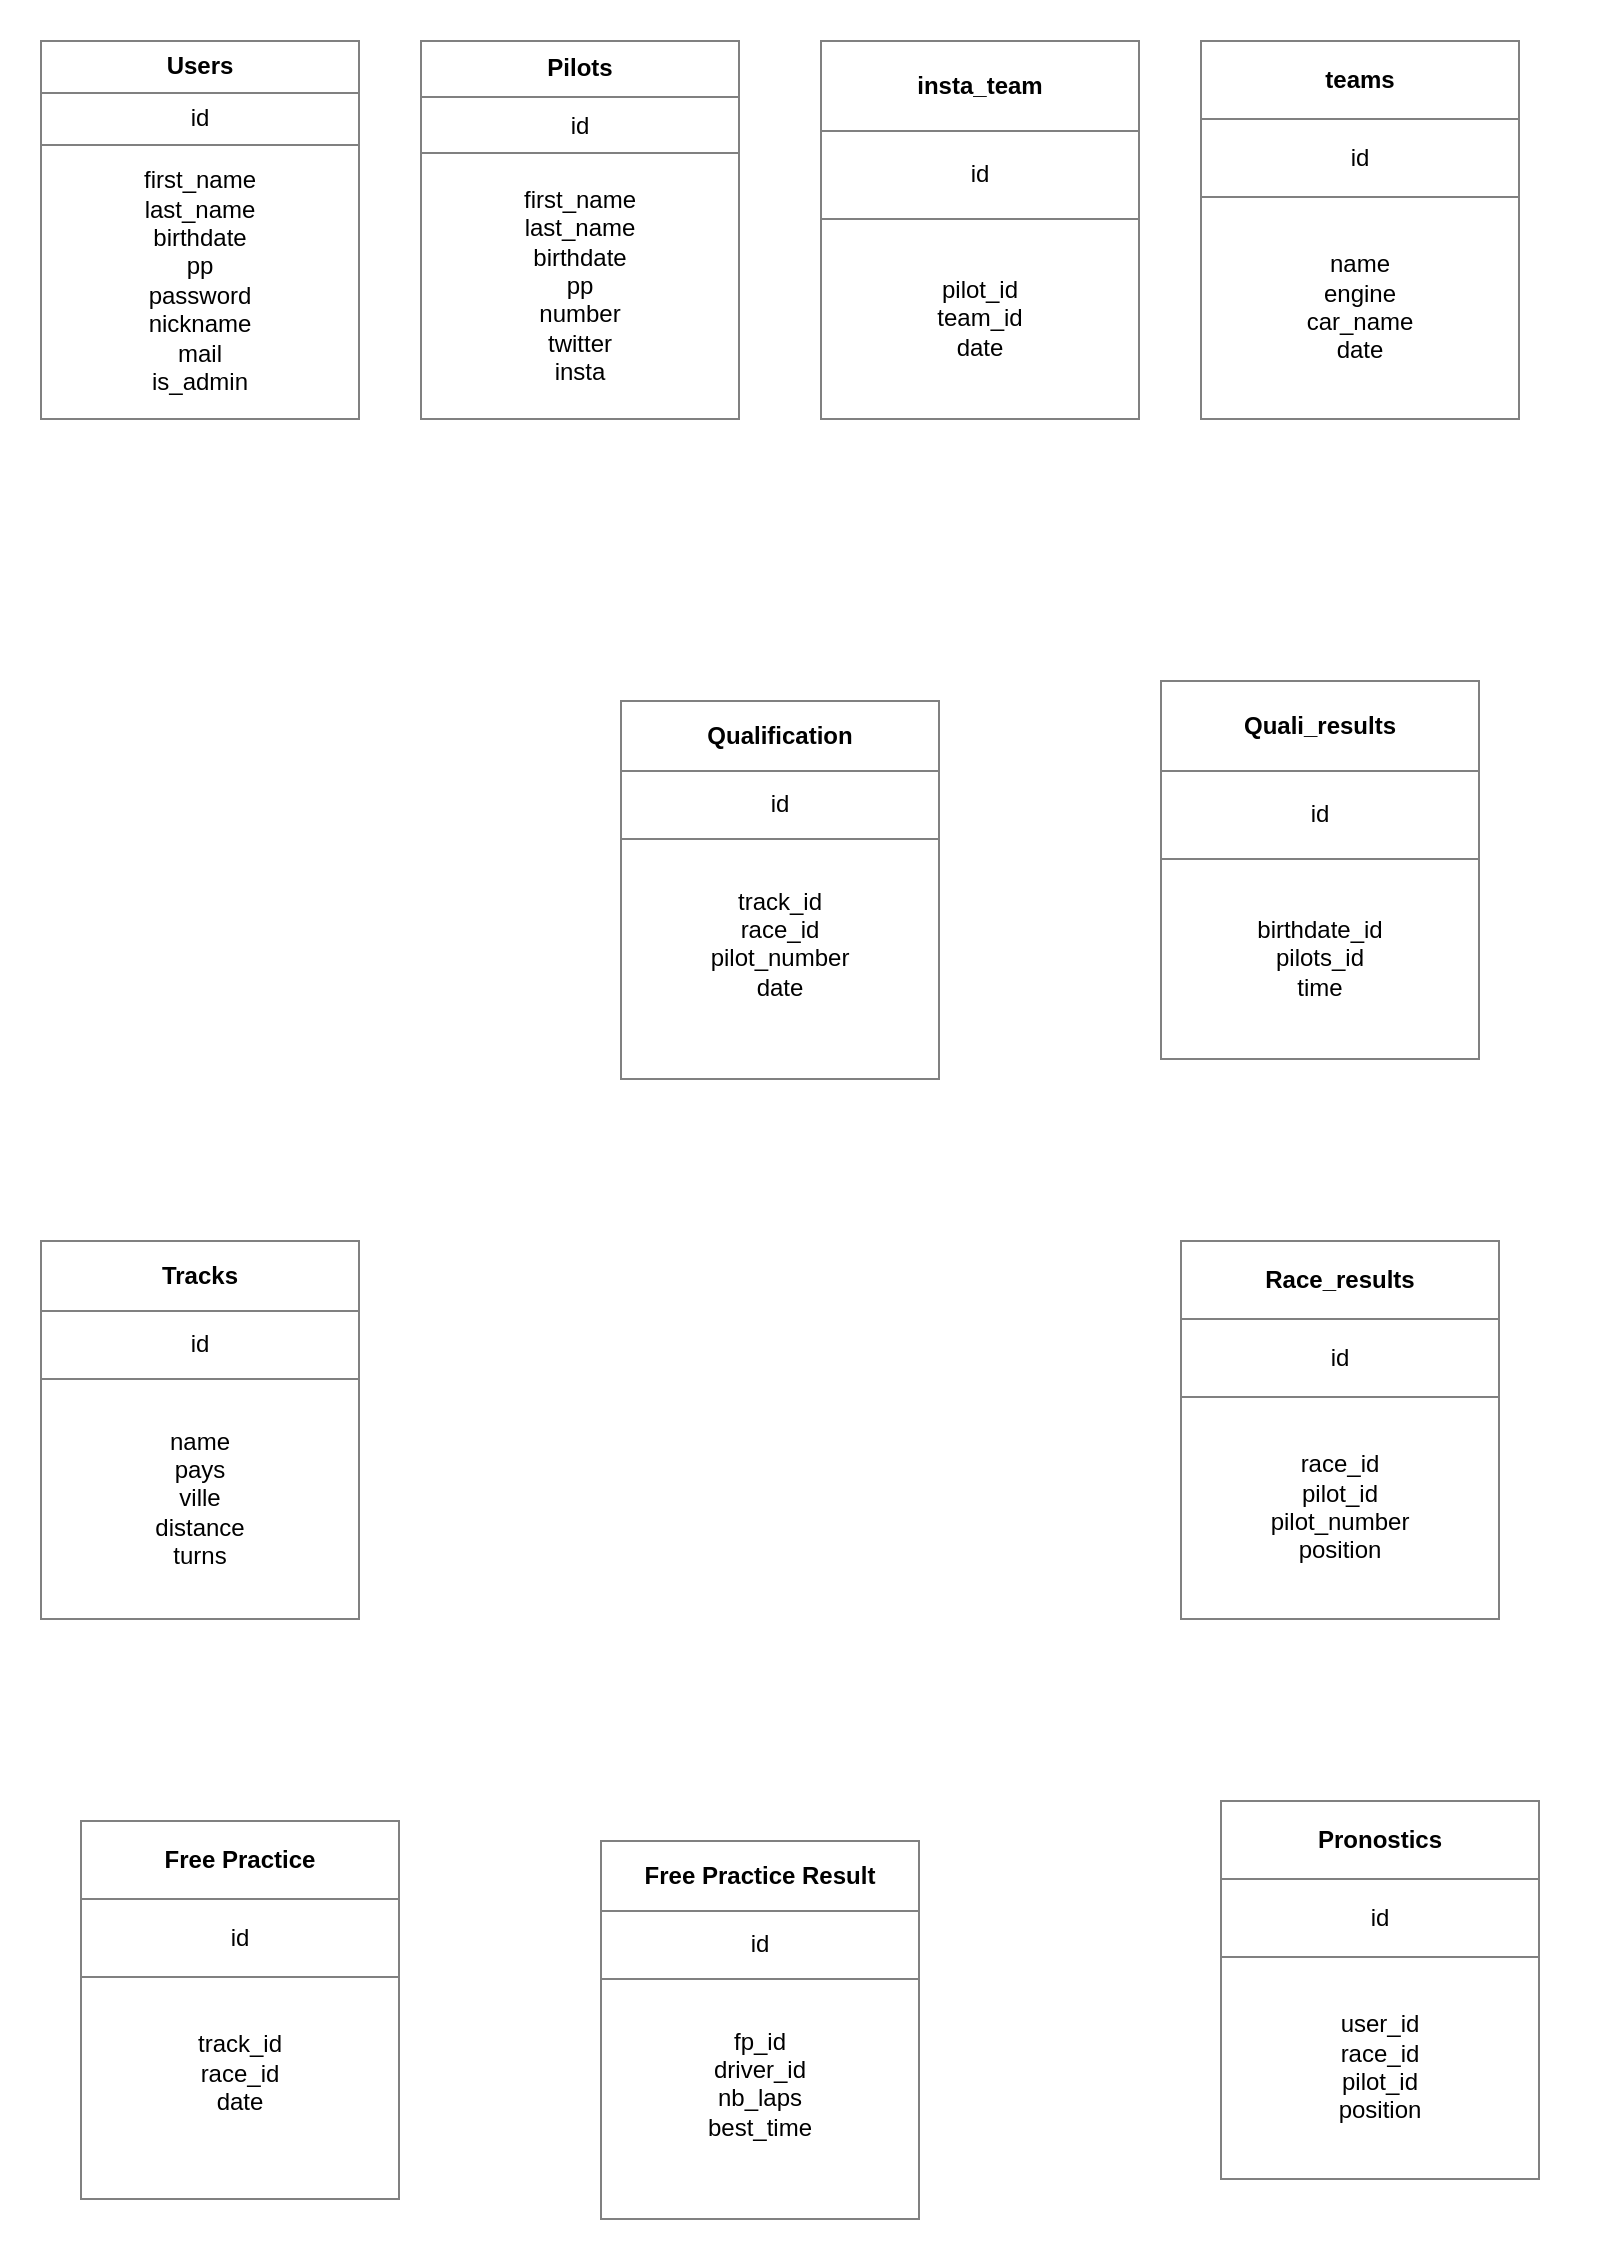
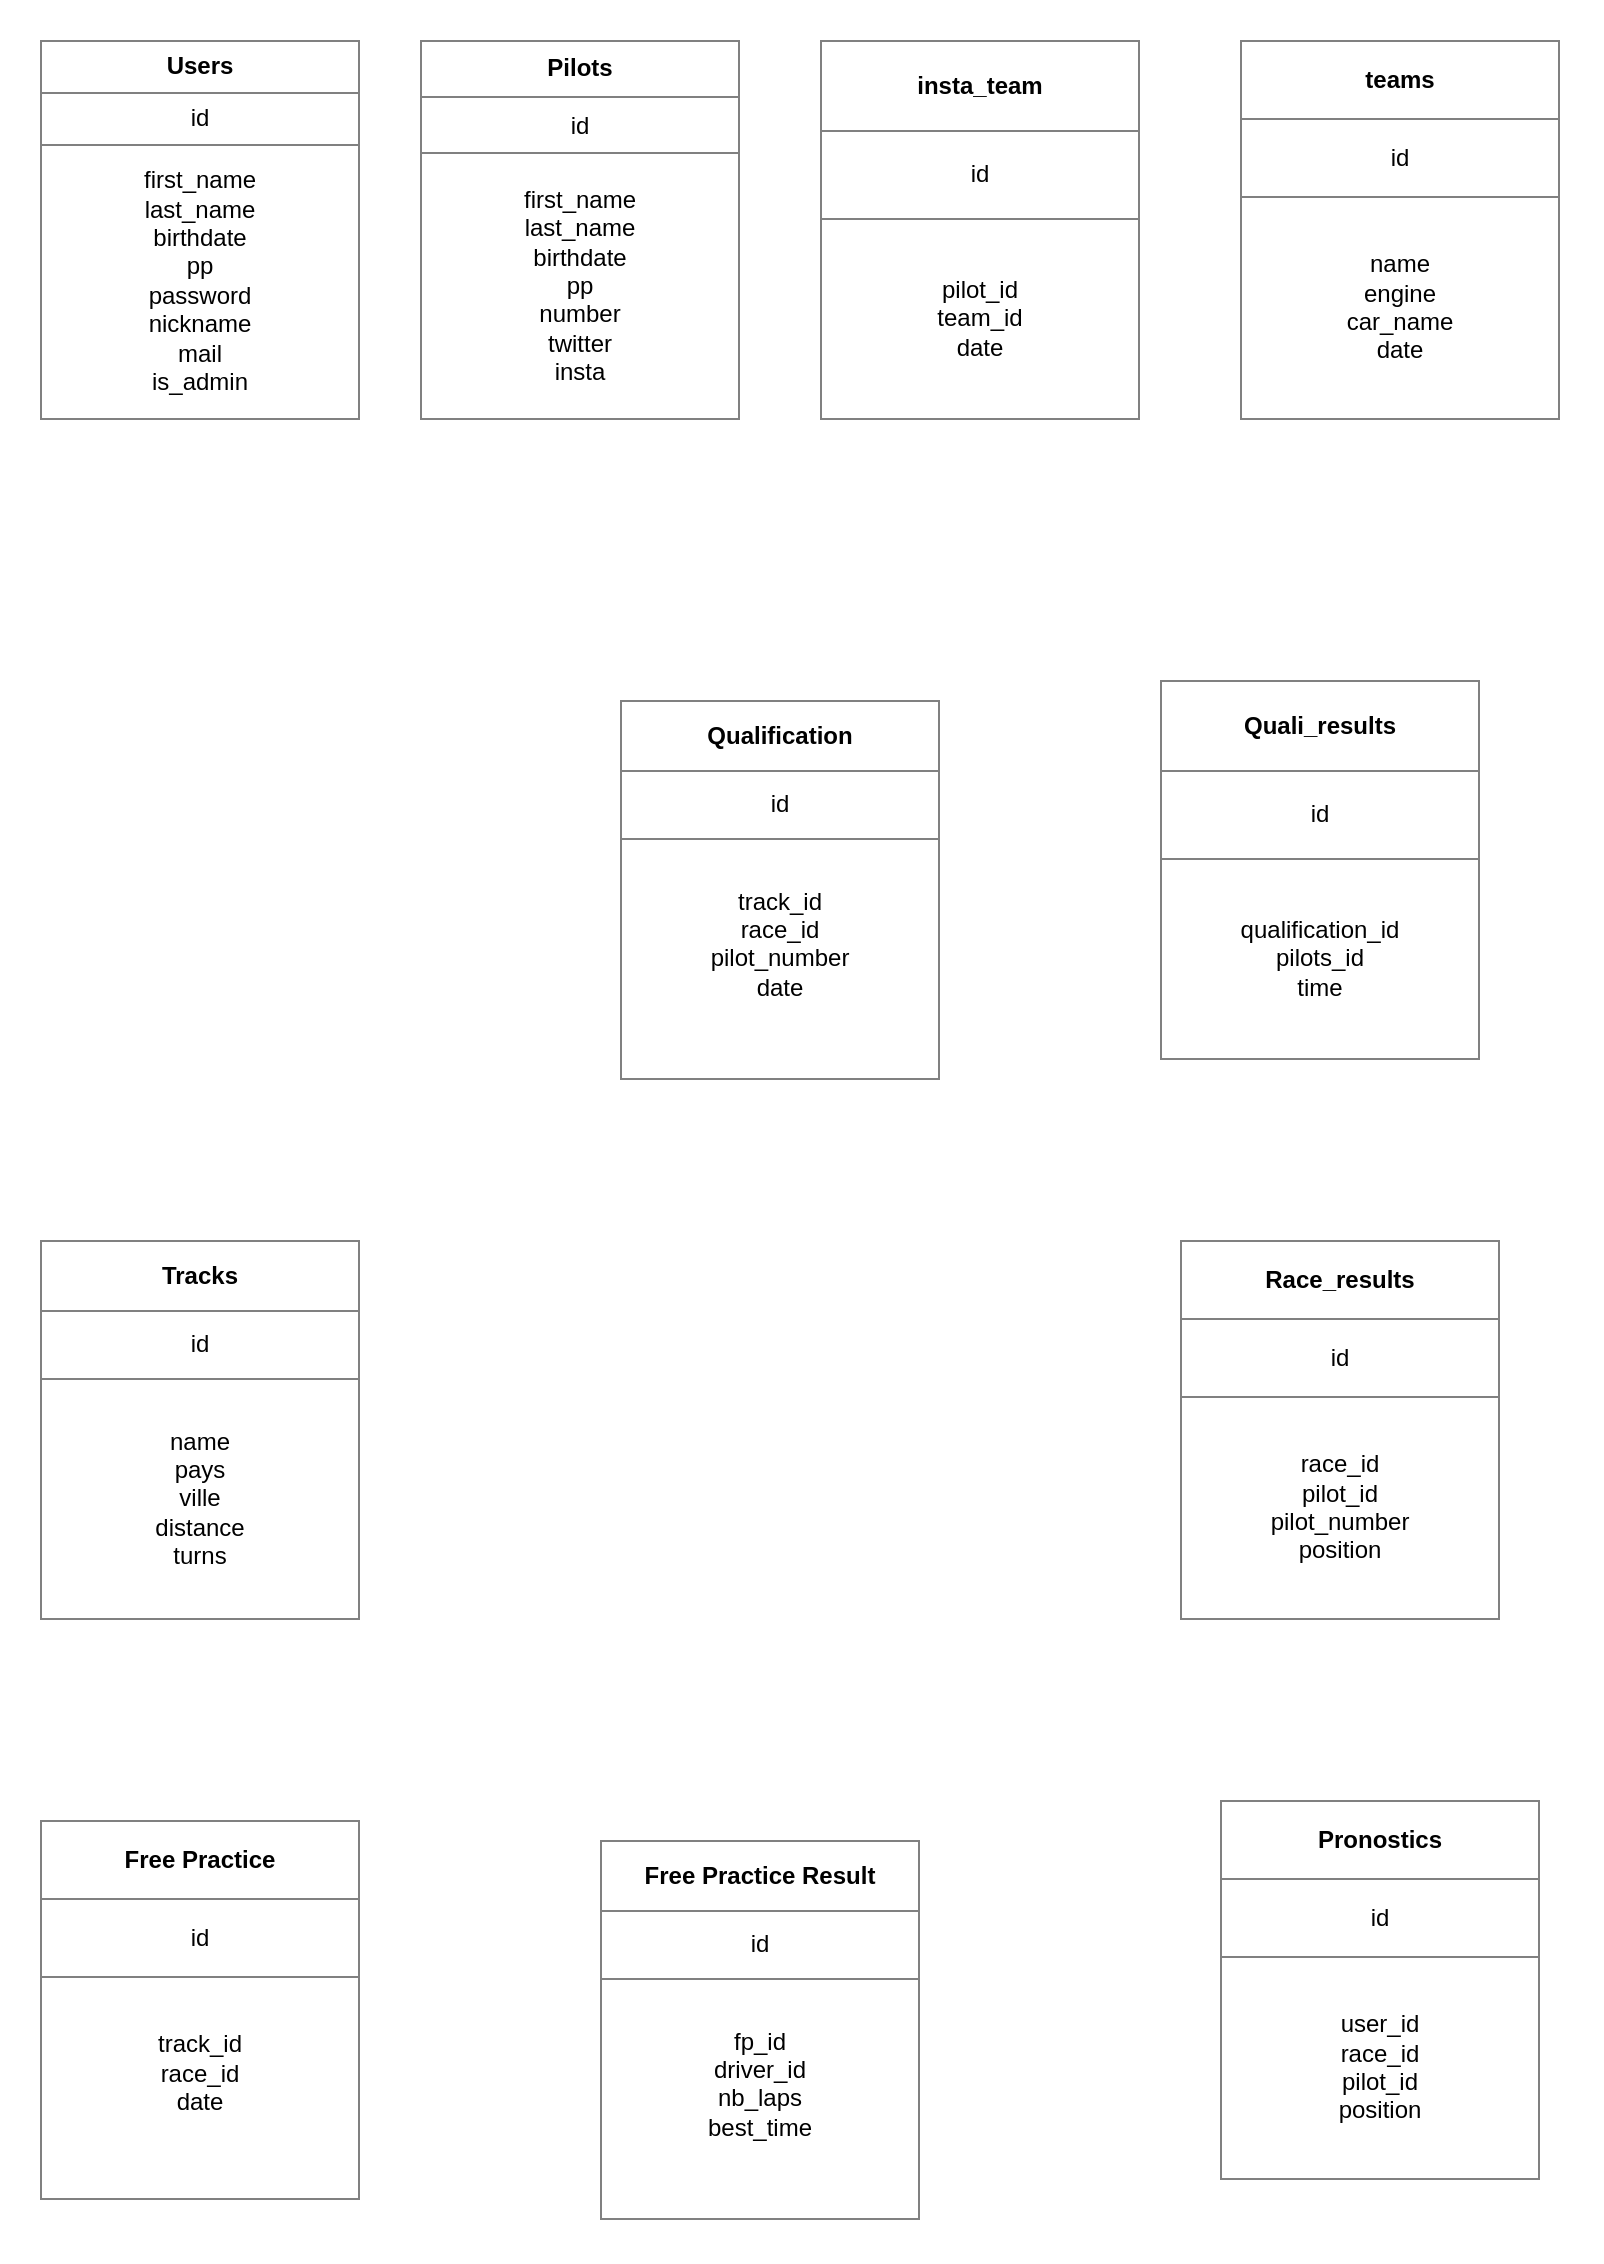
node "teams id name engine car_name date": moved (1361, 231) -> (1401, 231)
node "Quali_results id birthdate_id pilots_id time": label "Quali_results id birthdate_id pilots_id time" -> "Quali_results id qualification_id pilots_id time"
node "Free Practice id track_id race_id date": moved (241, 2011) -> (201, 2011)
